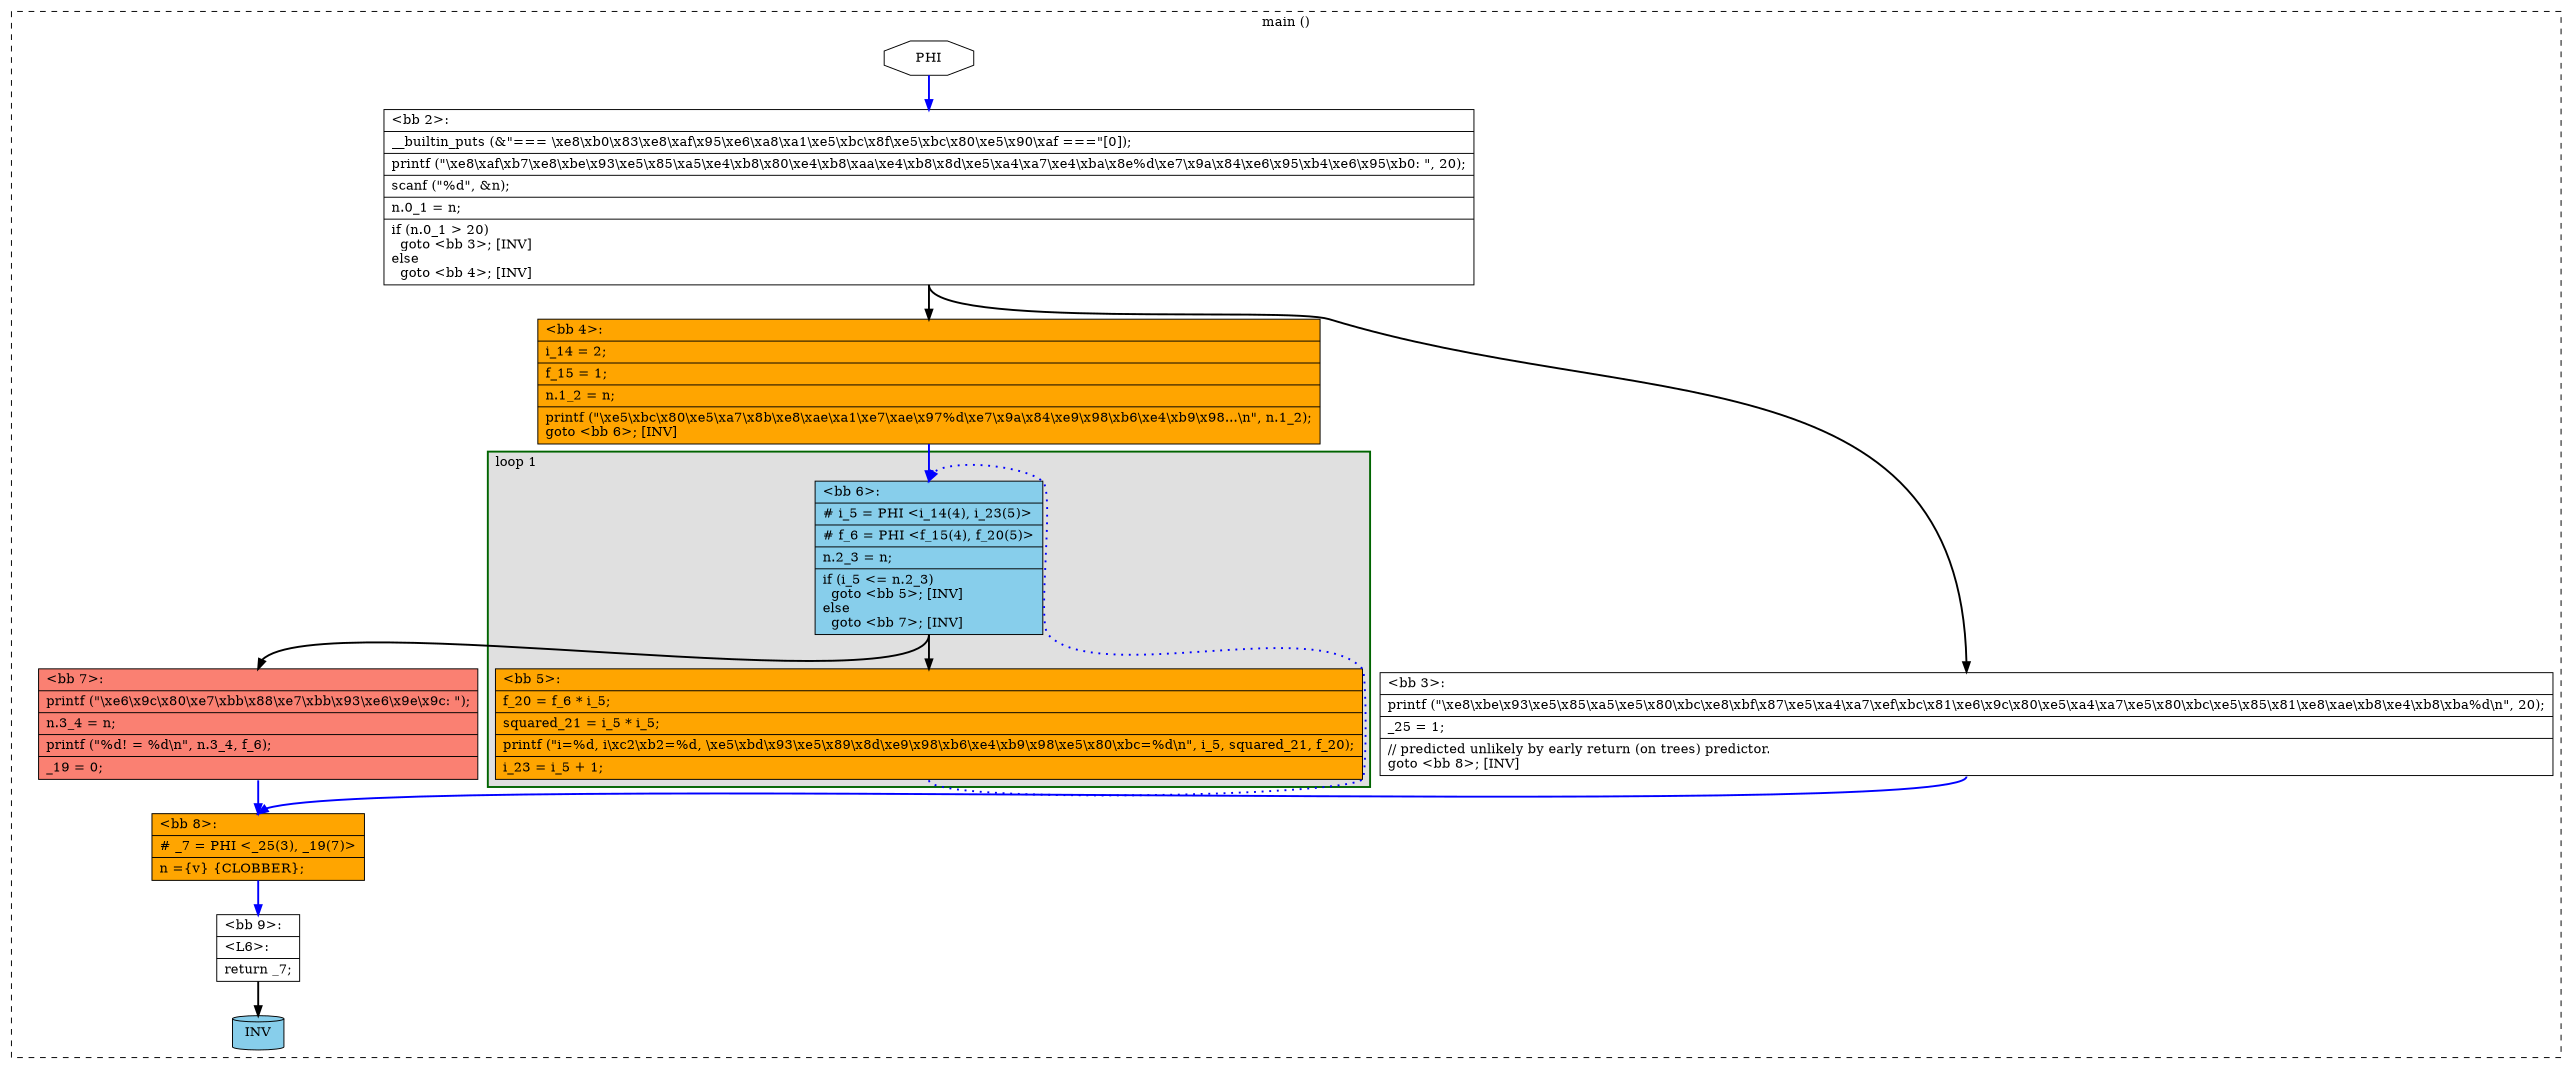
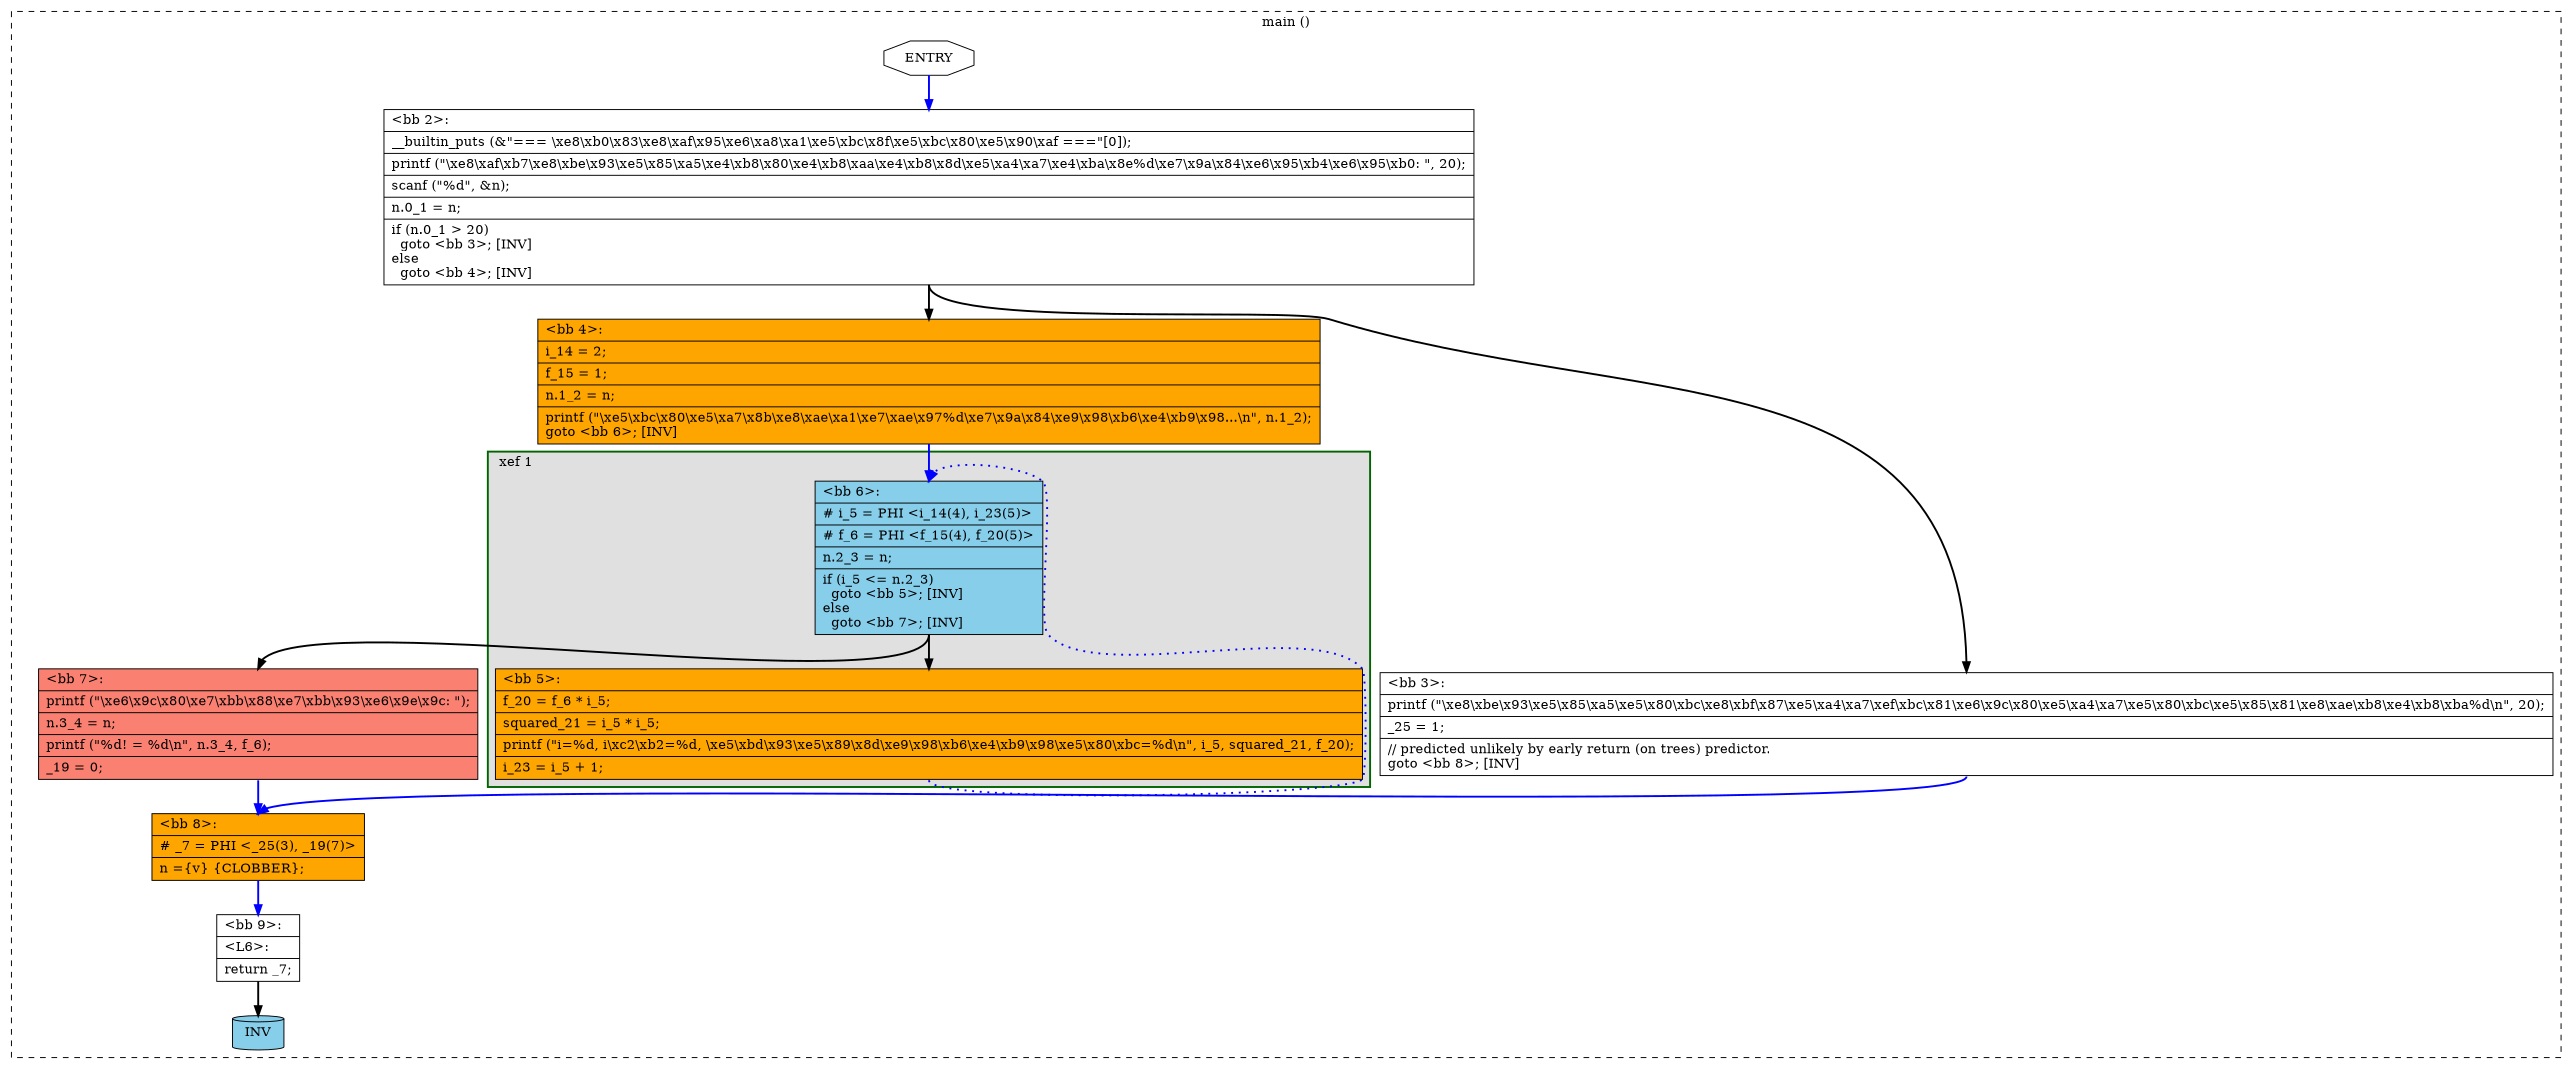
node "PHI": label "PHI" -> "ENTRY"
cluster "loop 1": label "loop 1" -> "xef 1"
